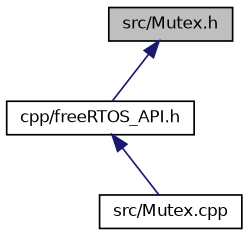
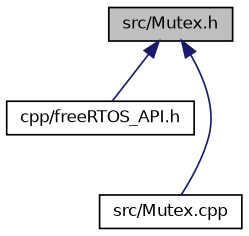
edge "src/Mutex.cpp" -> "cpp/freeRTOS_API.h": now "src/Mutex.cpp" -> "src/Mutex.h"
